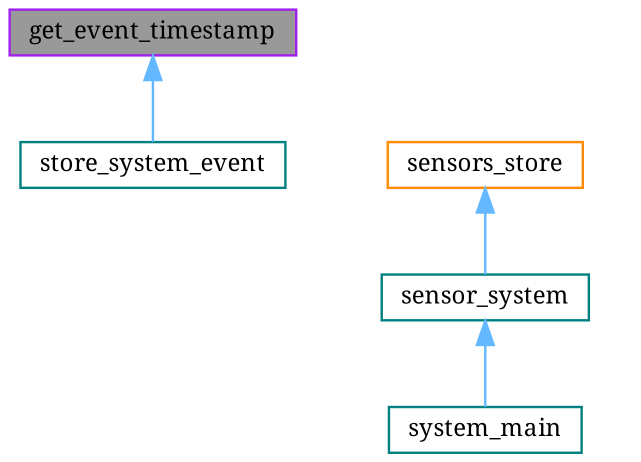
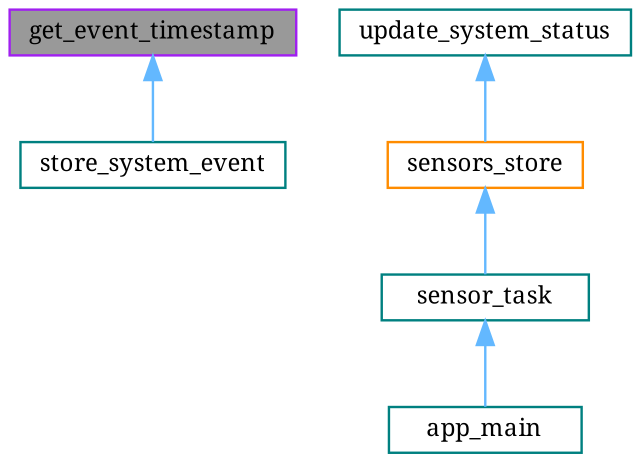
node "update_system_status": added
node "sensor_system": label "sensor_system" -> "sensor_task"
node "system_main": label "system_main" -> "app_main"
